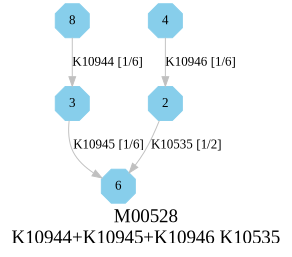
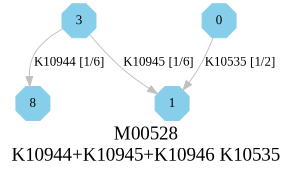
node "4": removed
edge "8" -> "3": reversed
node "2": label "2" -> "0"
node "6": label "6" -> "1"
